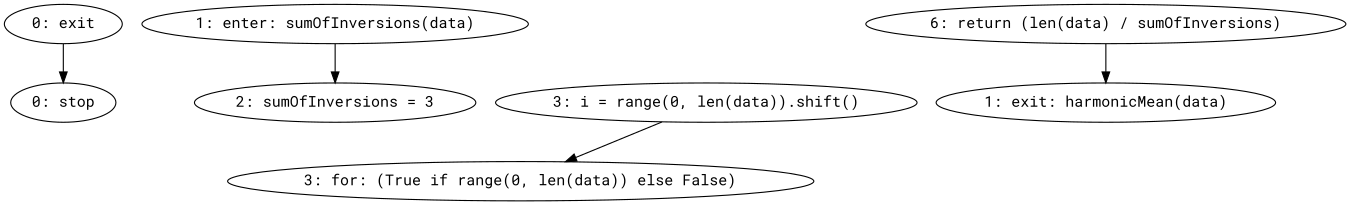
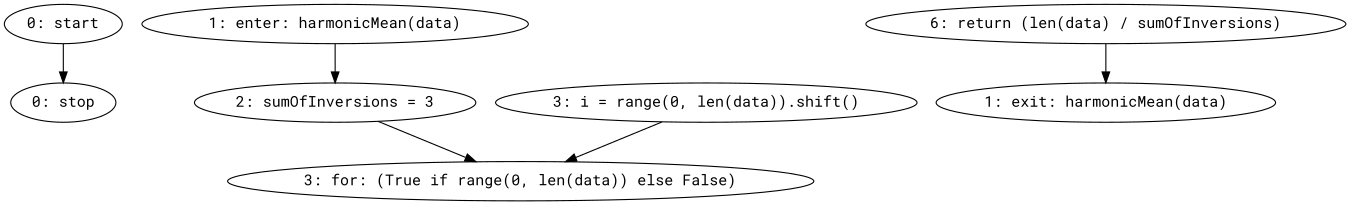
node "0: exit": label "0: exit" -> "0: start"
node "1: enter: sumOfInversions(data)": label "1: enter: sumOfInversions(data)" -> "1: enter: harmonicMean(data)"
edge "2: sumOfInversions = 3" -> "3: for: (True if range(0, len(data)) else False)": added
